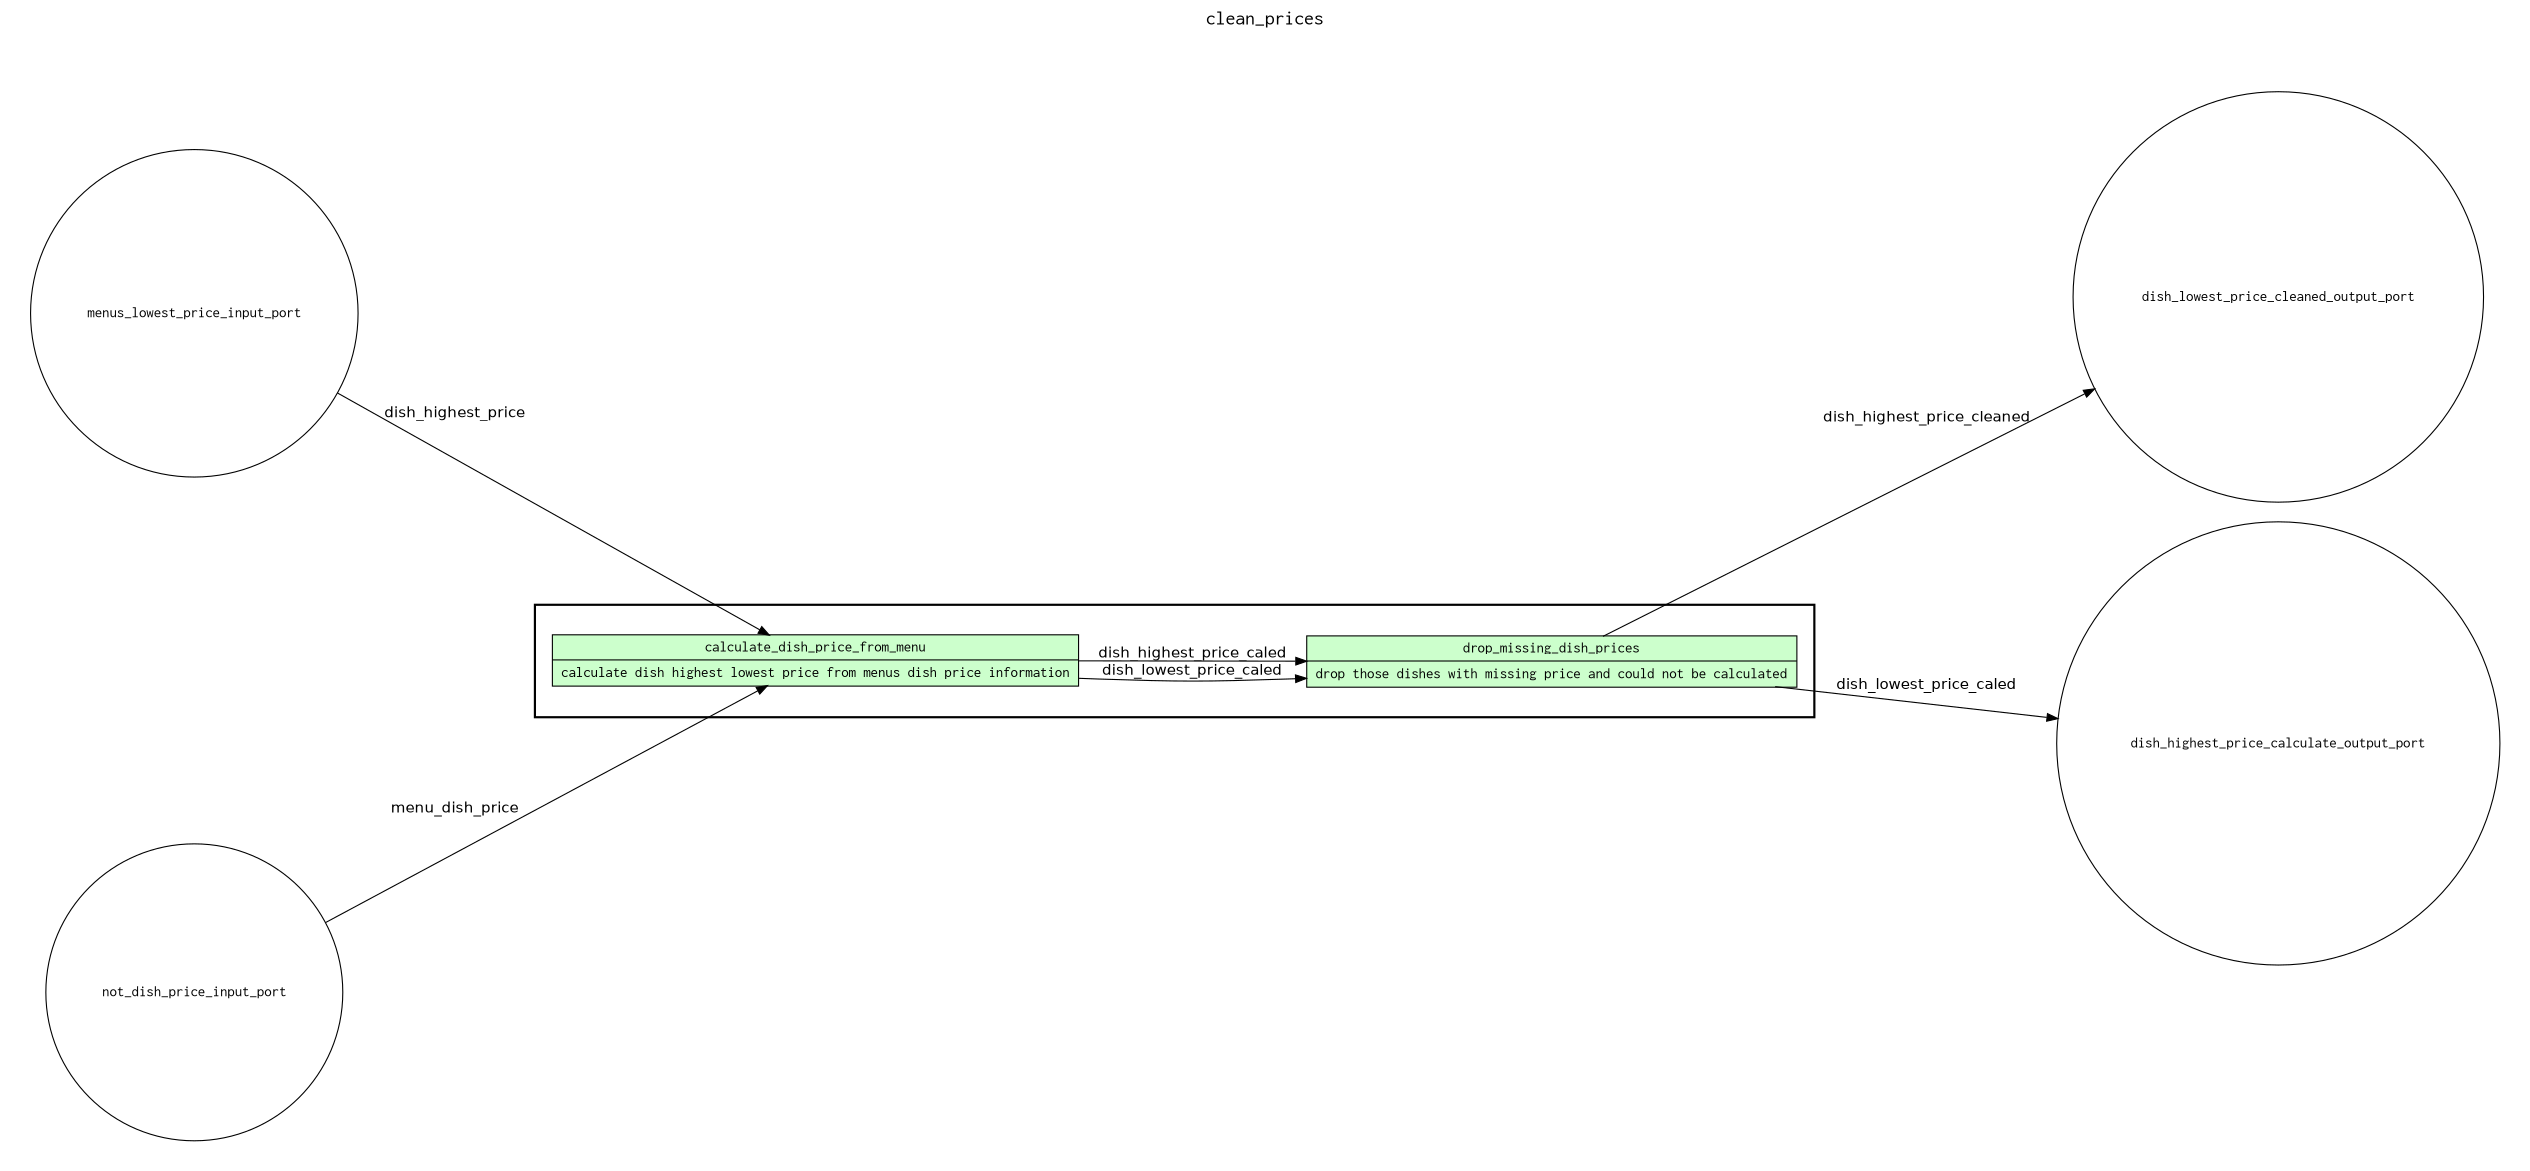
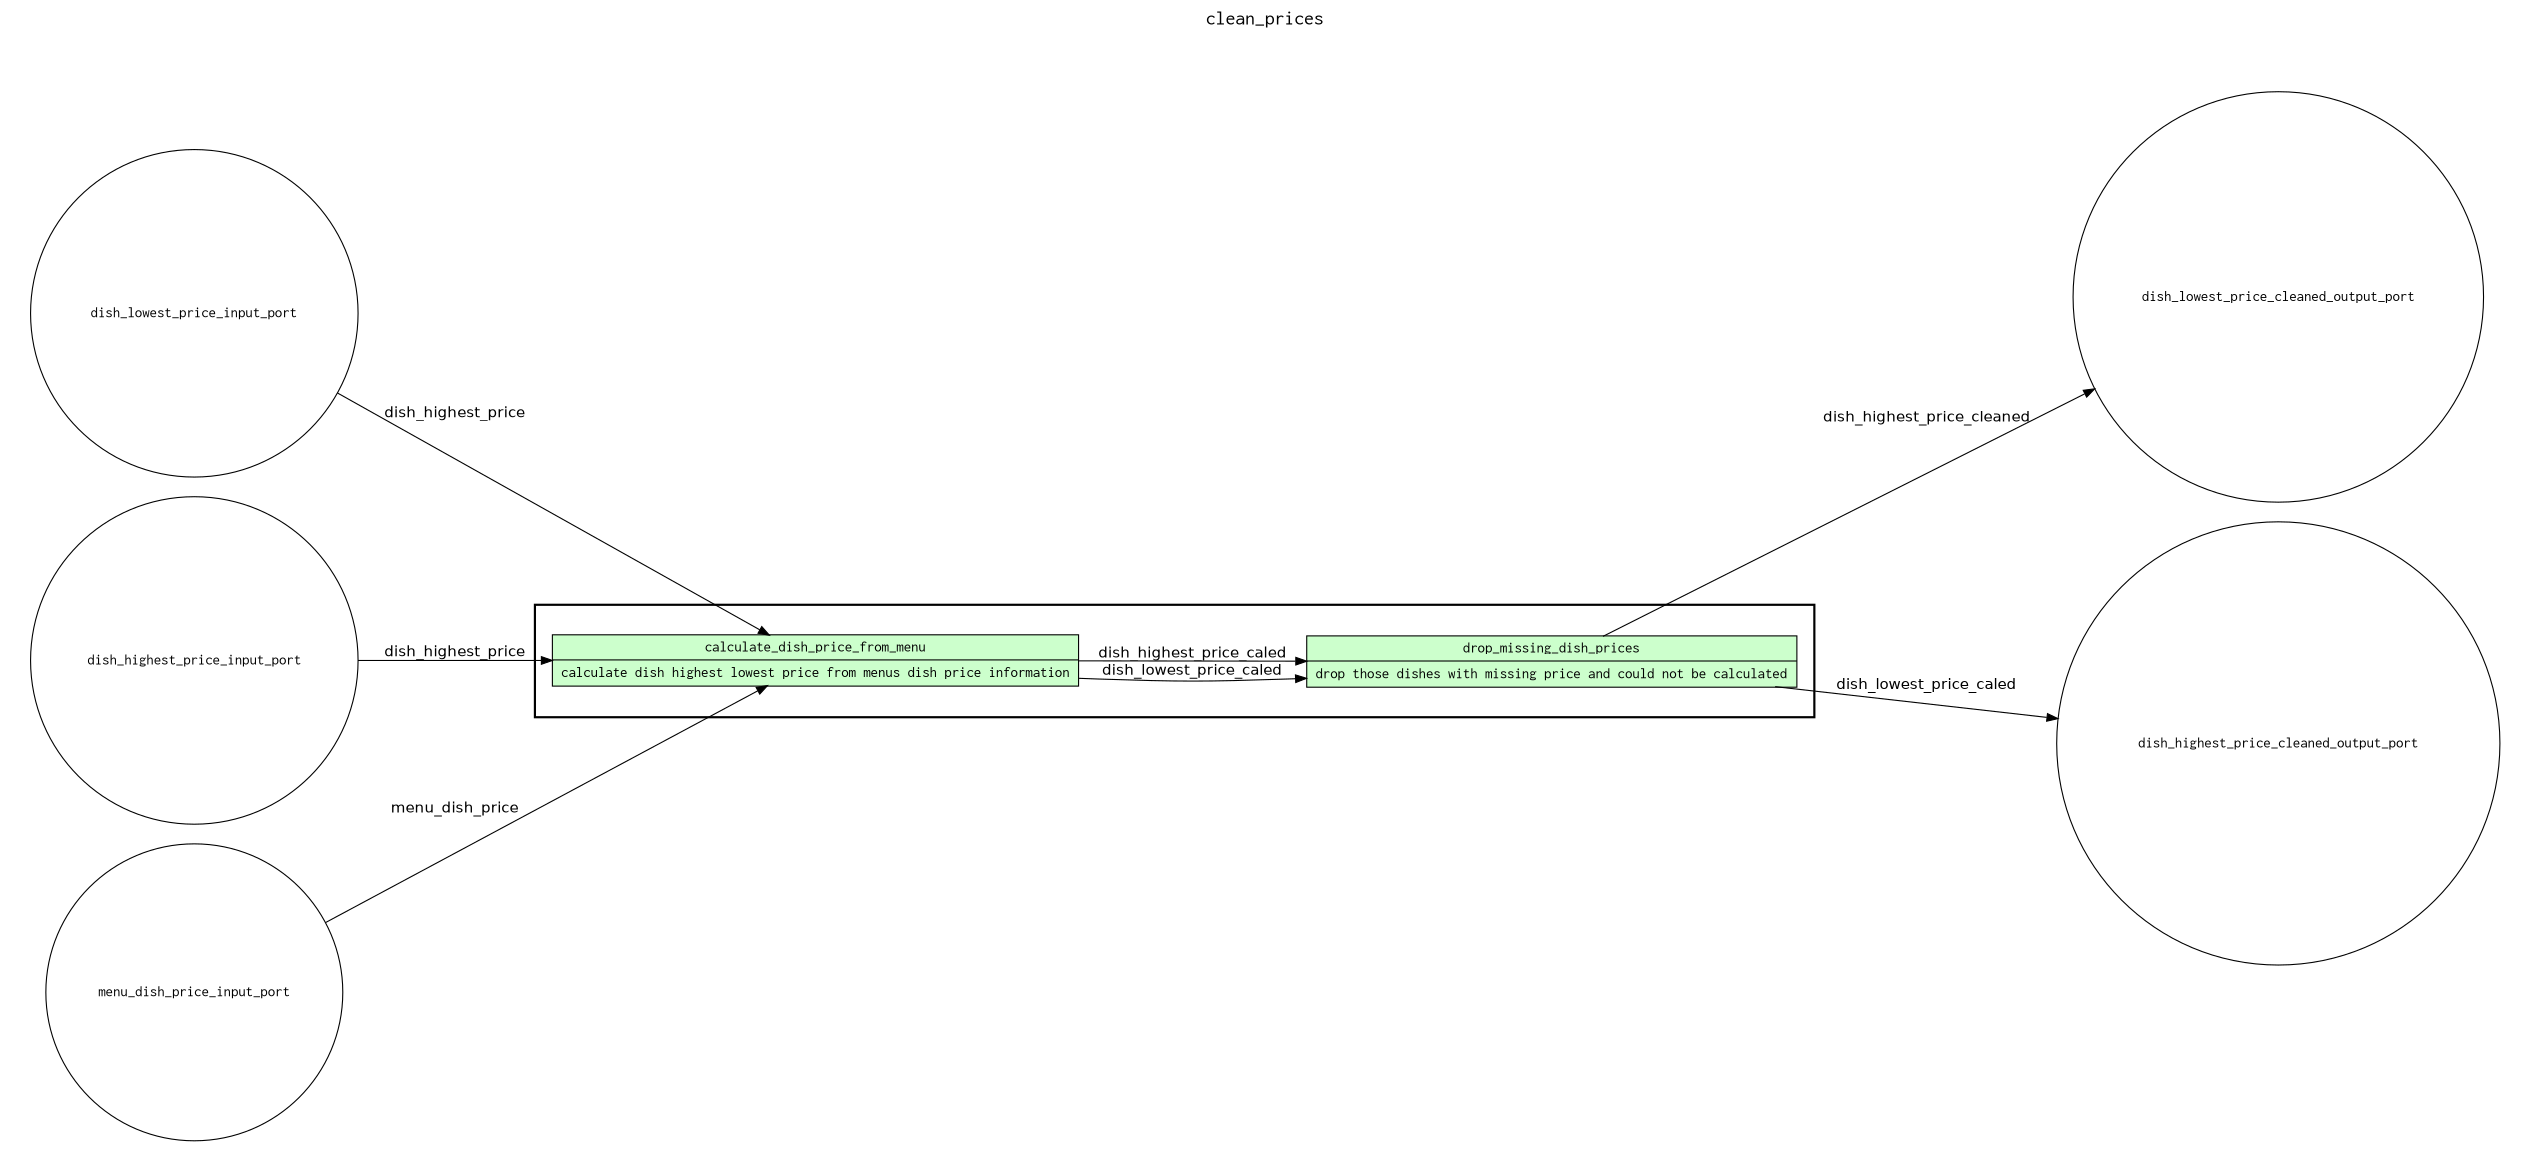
node "menus_lowest_price_input_port": label "menus_lowest_price_input_port" -> "dish_lowest_price_input_port"
node "dish_highest_price_input_port": added
node "dish_highest_price_calculate_output_port": label "dish_highest_price_calculate_output_port" -> "dish_highest_price_cleaned_output_port"
node "not_dish_price_input_port": label "not_dish_price_input_port" -> "menu_dish_price_input_port"
